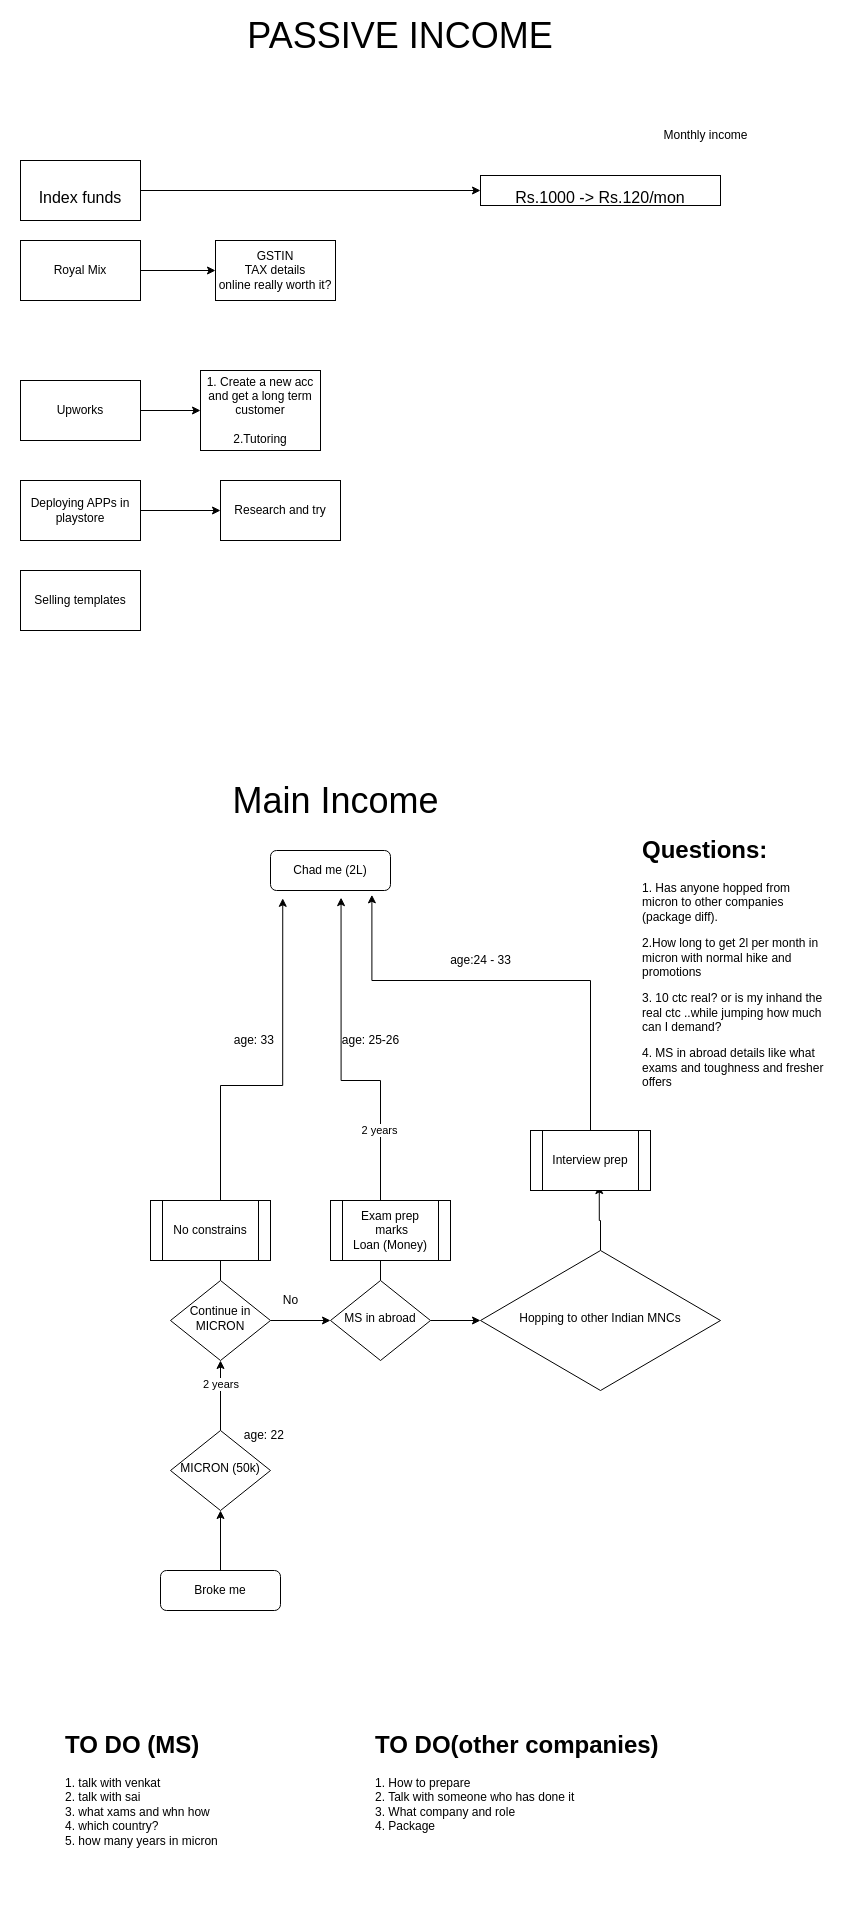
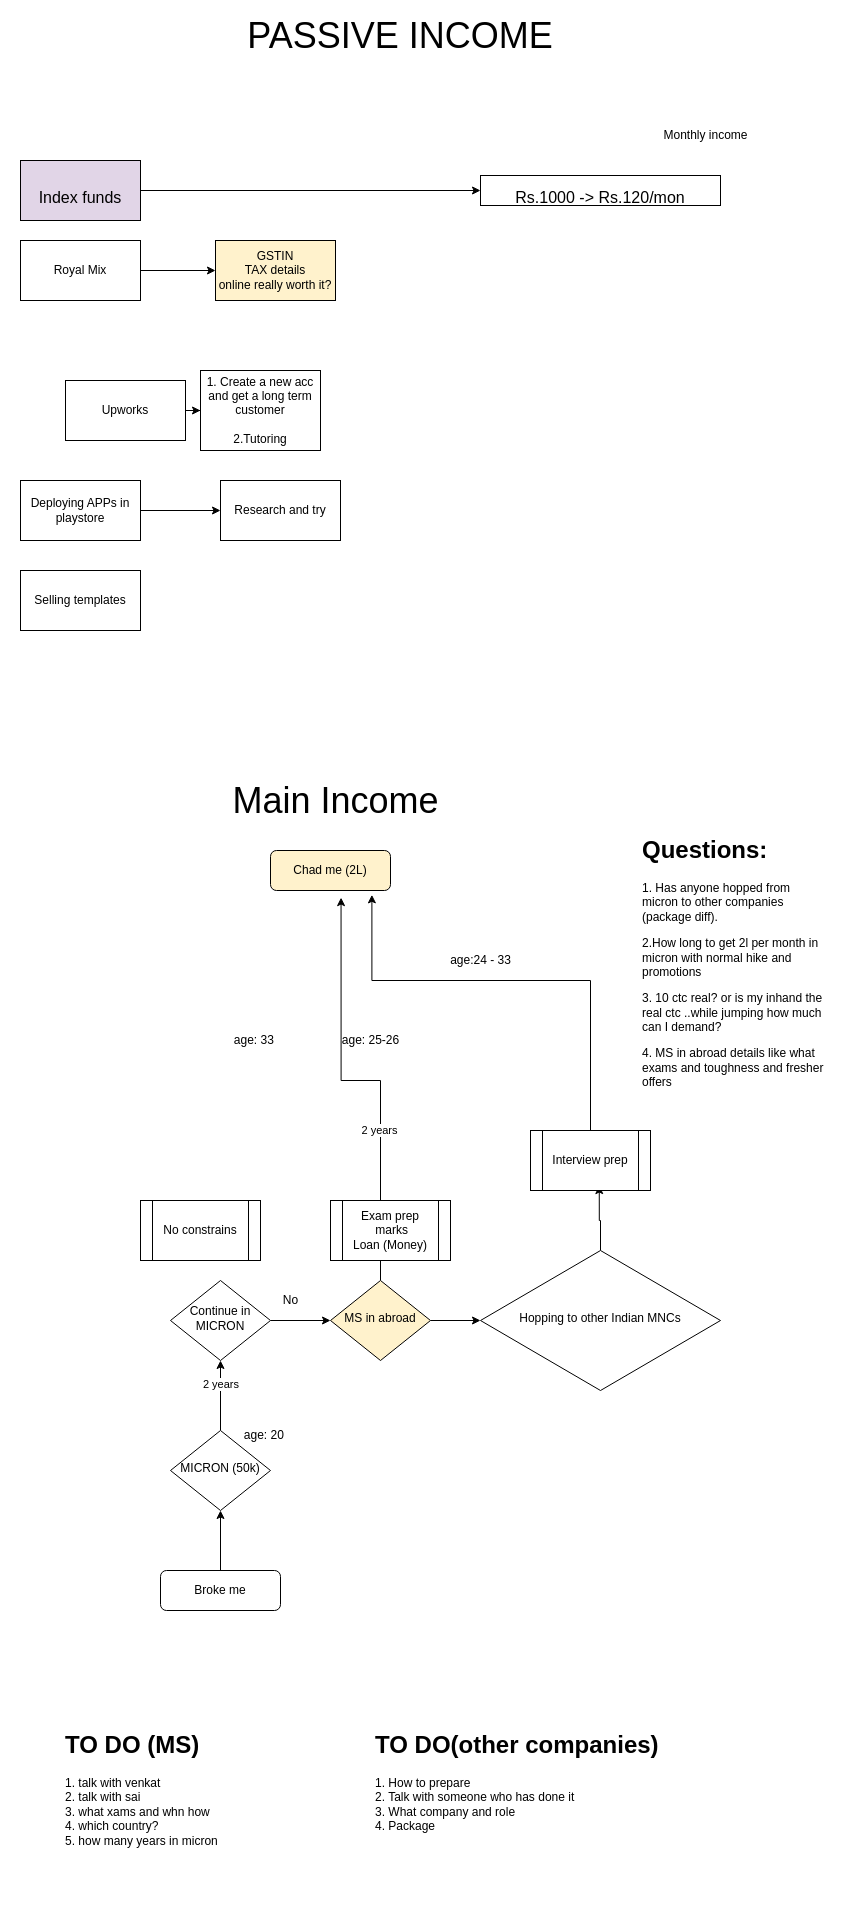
node "Index funds": fillcolor #ffffff -> #e1d5e7
node "GSTIN TAX details online really worth it?": fillcolor #ffffff -> #fff2cc
node "Upworks": moved (81, 411) -> (126, 411)
node "Chad me (2L)": fillcolor #ffffff -> #fff2cc
edge "Continue in MICRON" -> "Chad me (2L)": removed
node "No constrains": moved (211, 1231) -> (201, 1231)
node "MS in abroad": fillcolor #ffffff -> #fff2cc
node "age: 22": label "age: 22" -> "age: 20"
